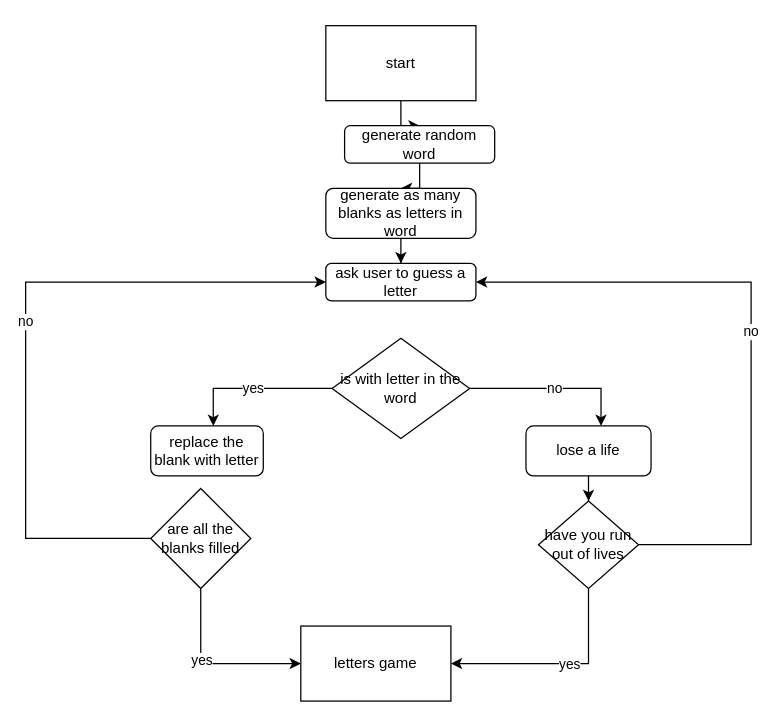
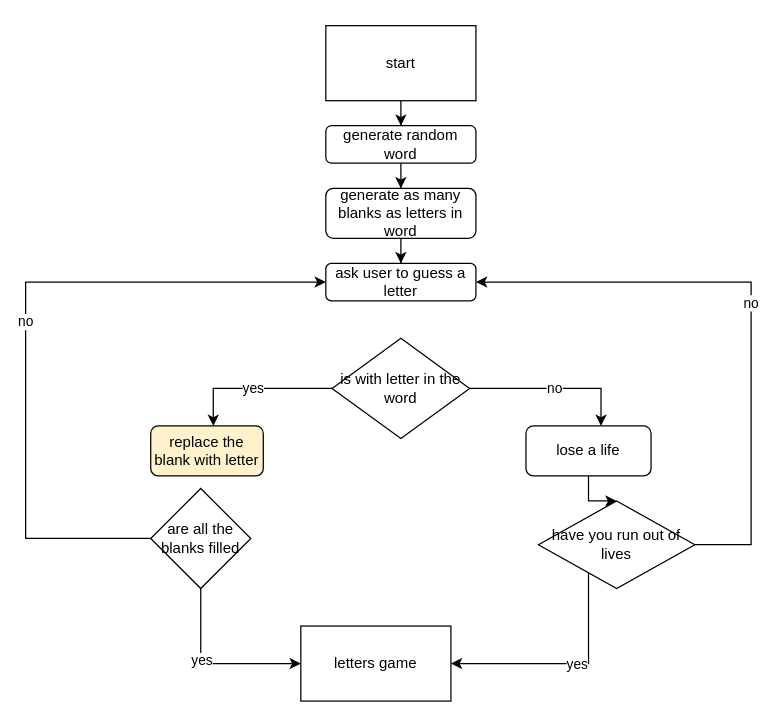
node "generate random word": moved (419, 144) -> (401, 144)
node "replace the blank with letter": fillcolor #ffffff -> #fff2cc
node "have you run out of lives": size 100x88 -> 156x88
